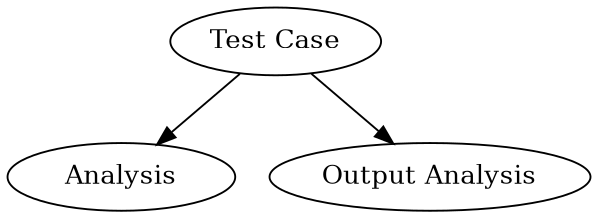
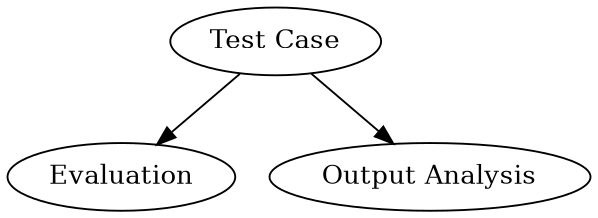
node "Analysis": label "Analysis" -> "Evaluation"
